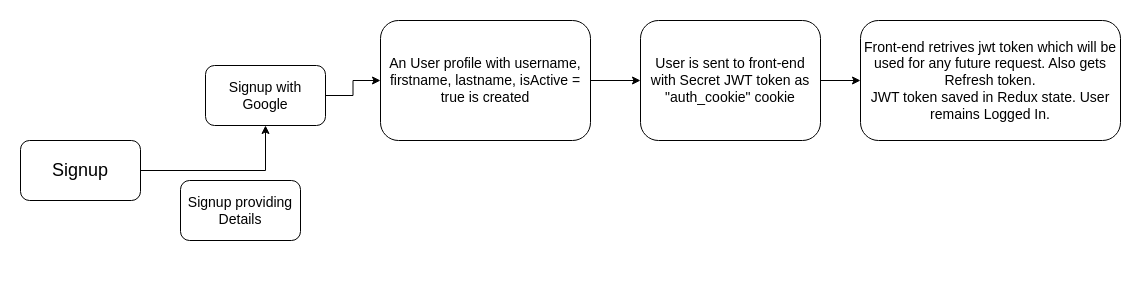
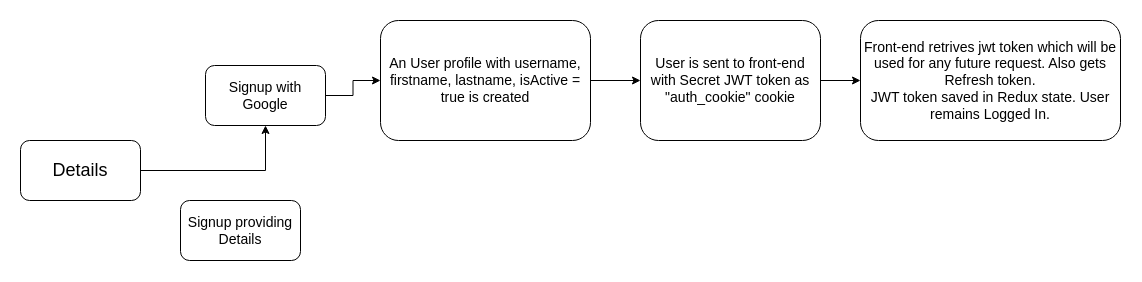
node "Signup": label "Signup" -> "Details"
node "Signup providing Details": moved (241, 211) -> (241, 231)
